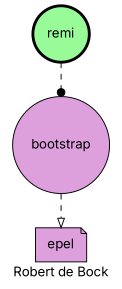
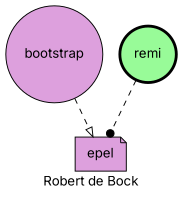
edge "remi" -> "bootstrap": now "remi" -> "epel"
